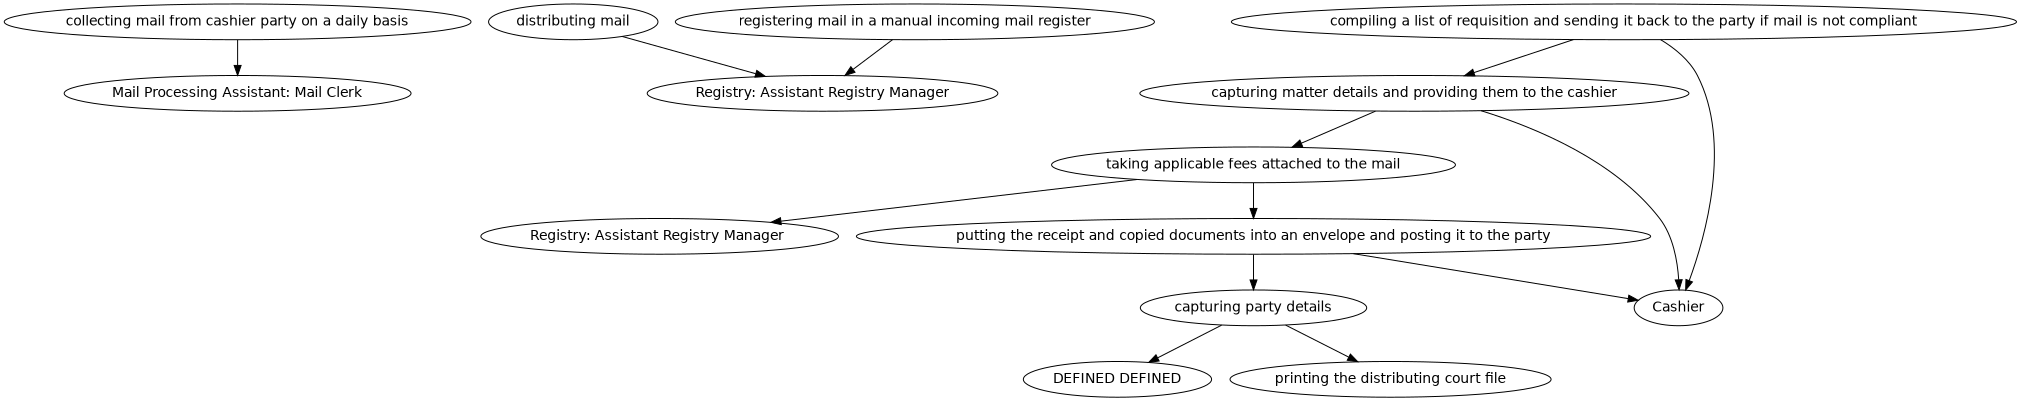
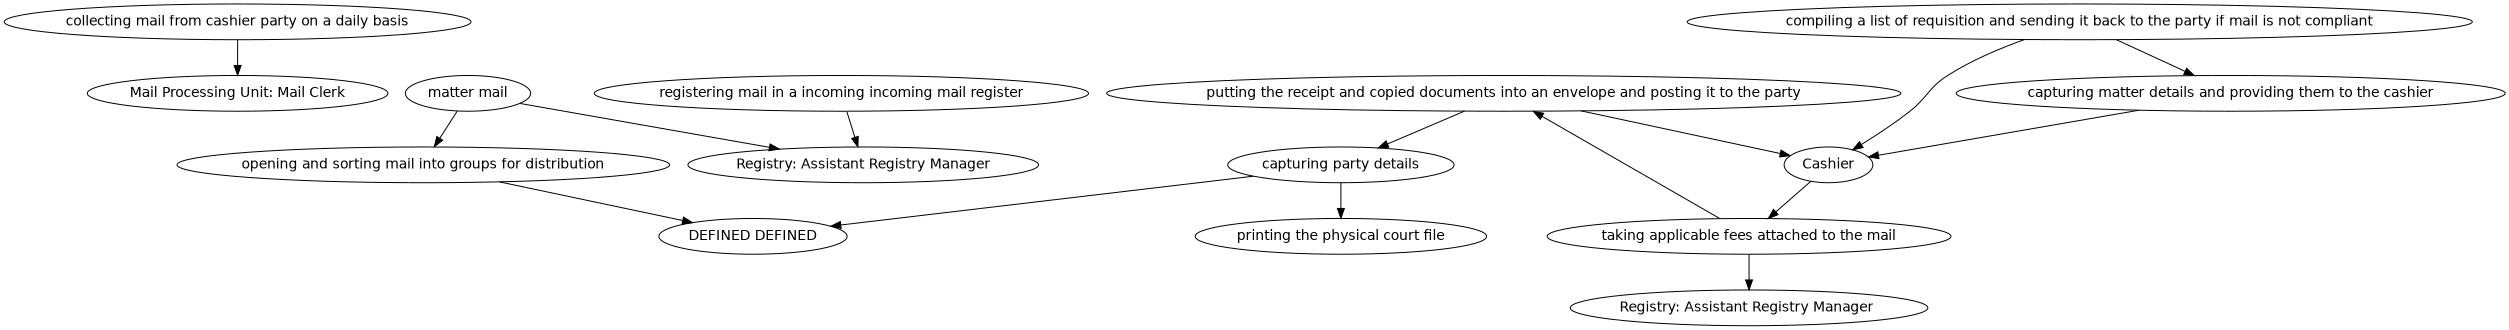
node "distributing mail": label "distributing mail" -> "matter mail"
node "registering mail in a manual incoming mail register": label "registering mail in a manual incoming mail register" -> "registering mail in a incoming incoming mail register"
node "Mail Processing Assistant: Mail Clerk": label "Mail Processing Assistant: Mail Clerk" -> "Mail Processing Unit: Mail Clerk"
edge "capturing matter details and providing them to the cashier" -> "taking applicable fees attached to the mail": now "Cashier" -> "taking applicable fees attached to the mail"
node "opening and sorting mail into groups for distribution": added
node "printing the distributing court file": label "printing the distributing court file" -> "printing the physical court file"
